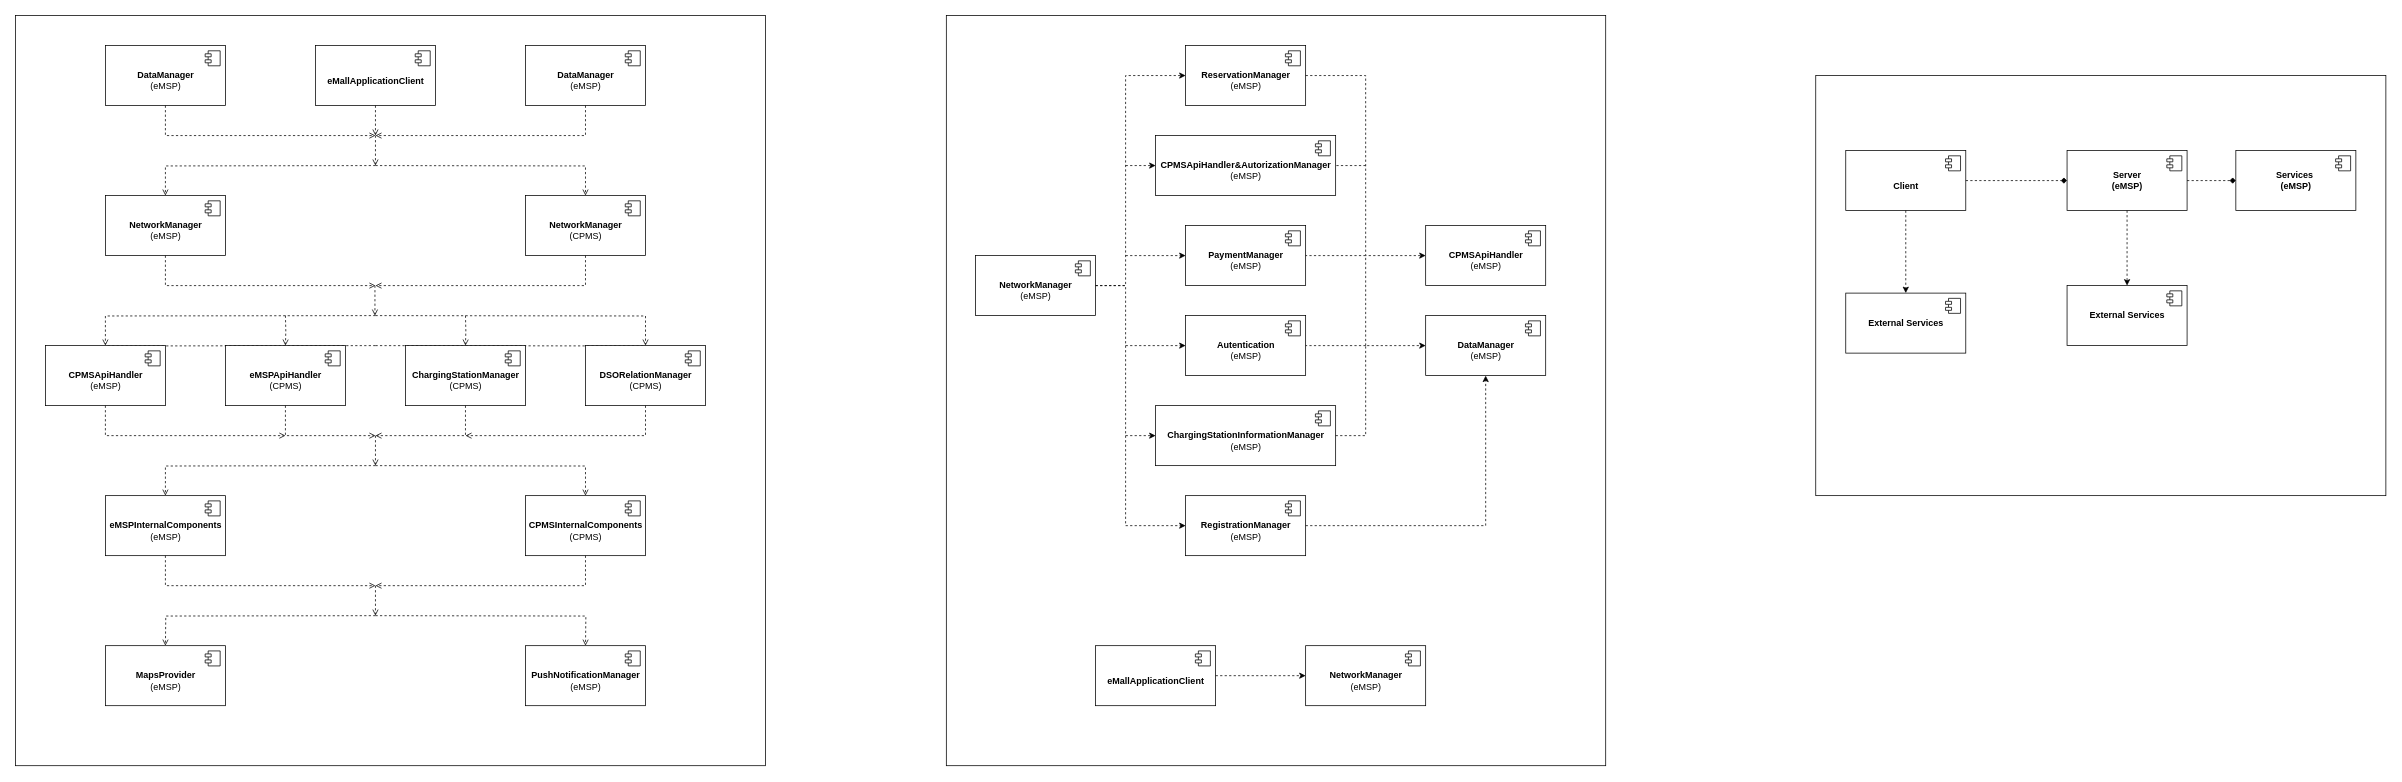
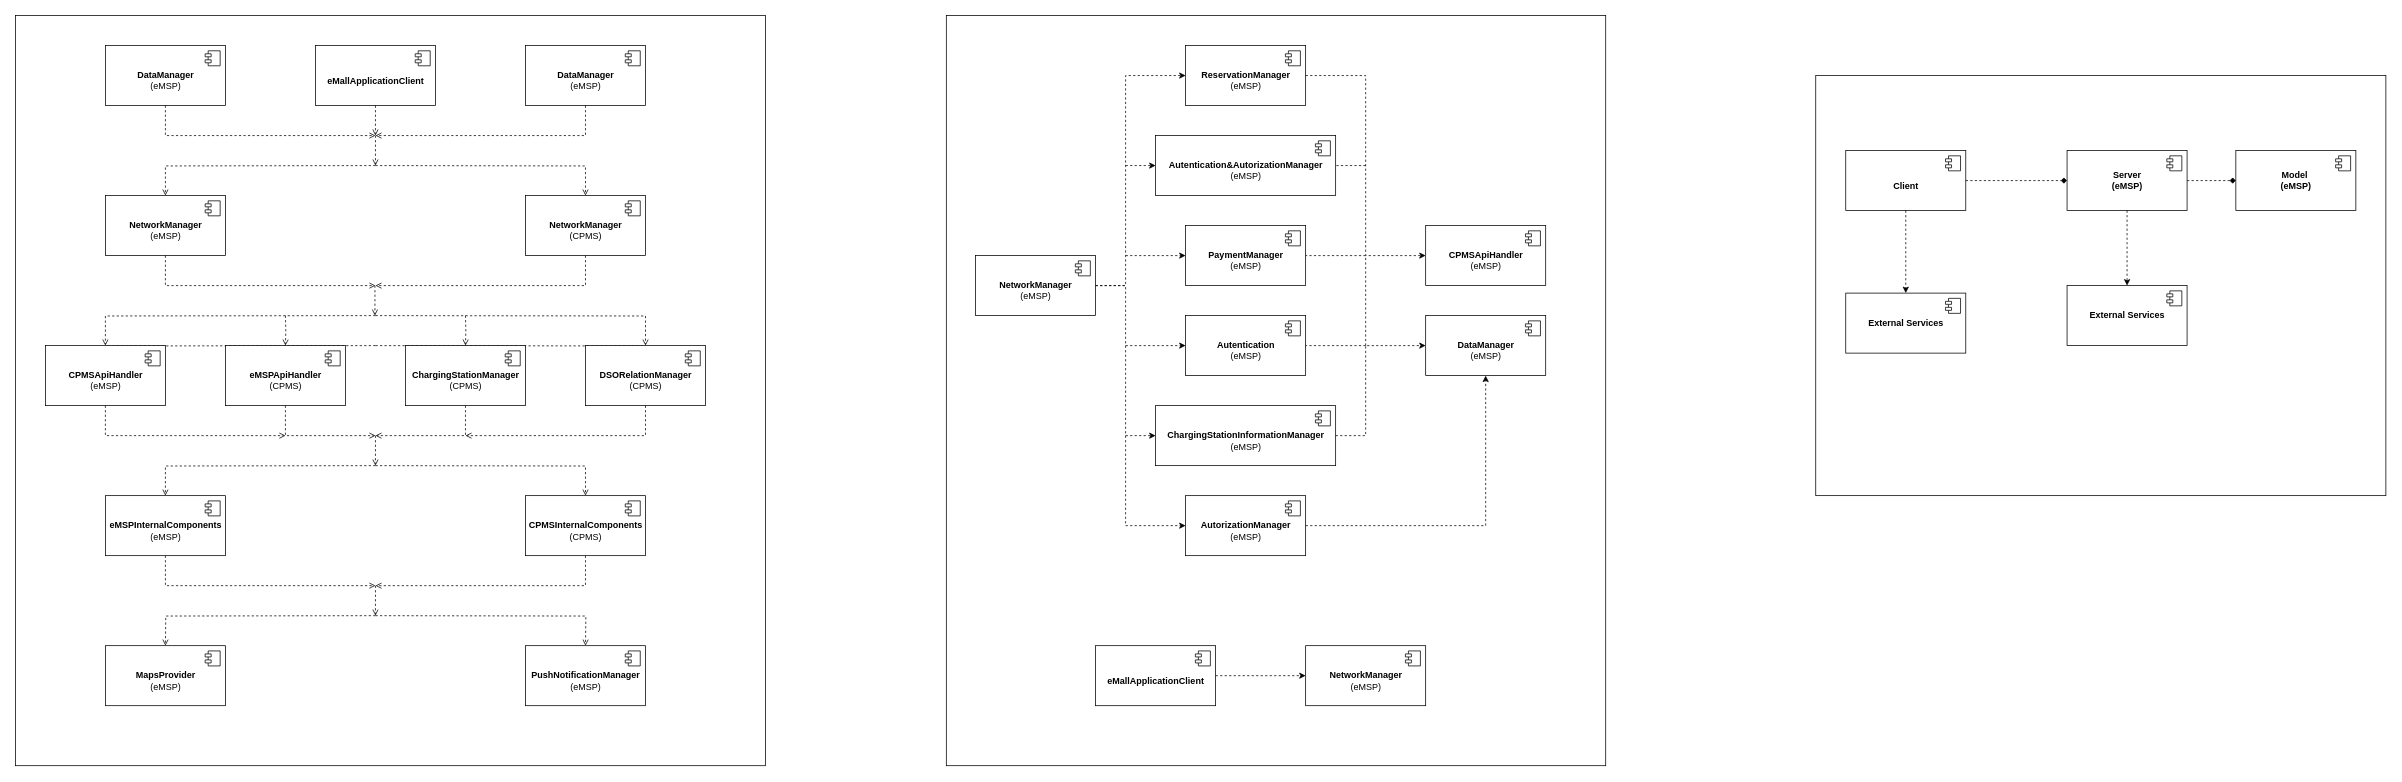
node "CPMSApiHandler&AutorizationManager (eMSP)": label "CPMSApiHandler&AutorizationManager (eMSP)" -> "Autentication&AutorizationManager (eMSP)"
node "Services (eMSP)": label "Services (eMSP)" -> "Model (eMSP)"
node "RegistrationManager (eMSP)": label "RegistrationManager (eMSP)" -> "AutorizationManager (eMSP)"
